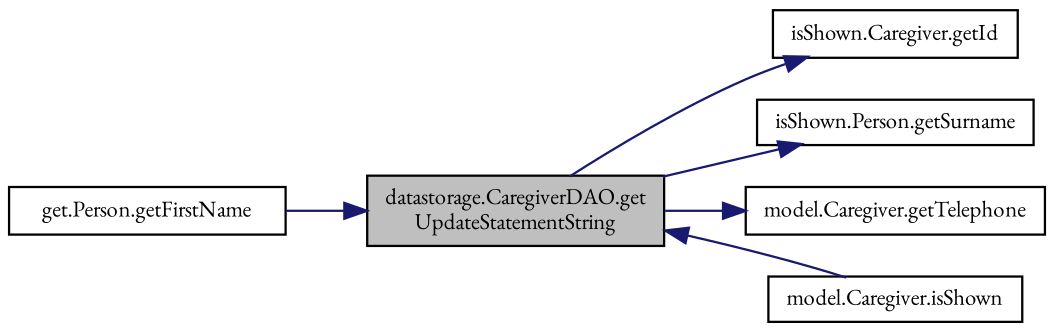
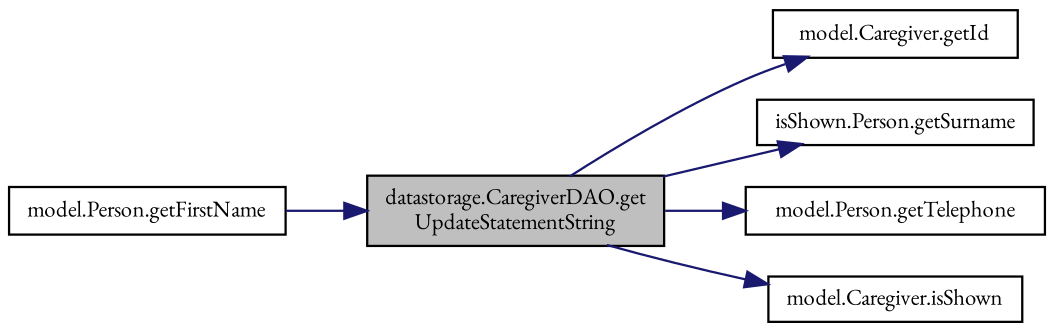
node "isShown.Caregiver.getId": label "isShown.Caregiver.getId" -> "model.Caregiver.getId"
node "get.Person.getFirstName": label "get.Person.getFirstName" -> "model.Person.getFirstName"
node "model.Caregiver.getTelephone": label "model.Caregiver.getTelephone" -> "model.Person.getTelephone"
edge "model.Caregiver.isShown" -> "datastorage.CaregiverDAO.get UpdateStatementString": reversed
